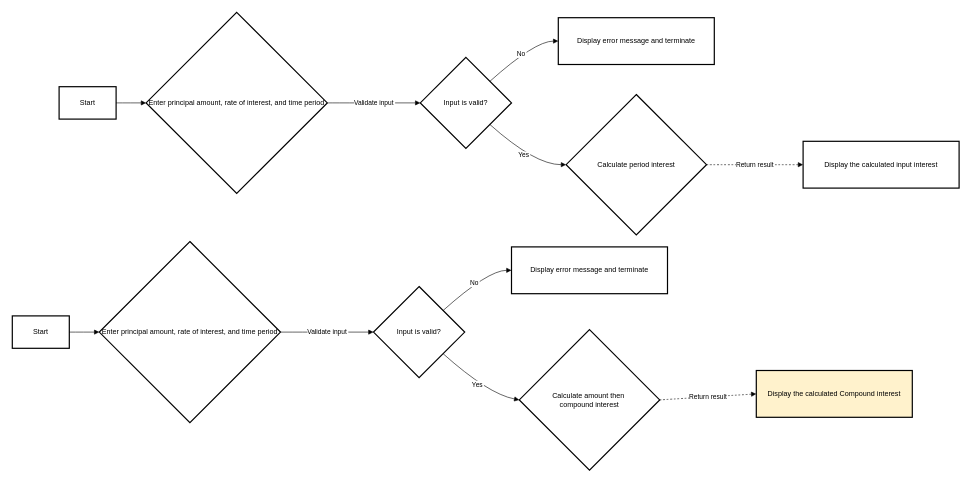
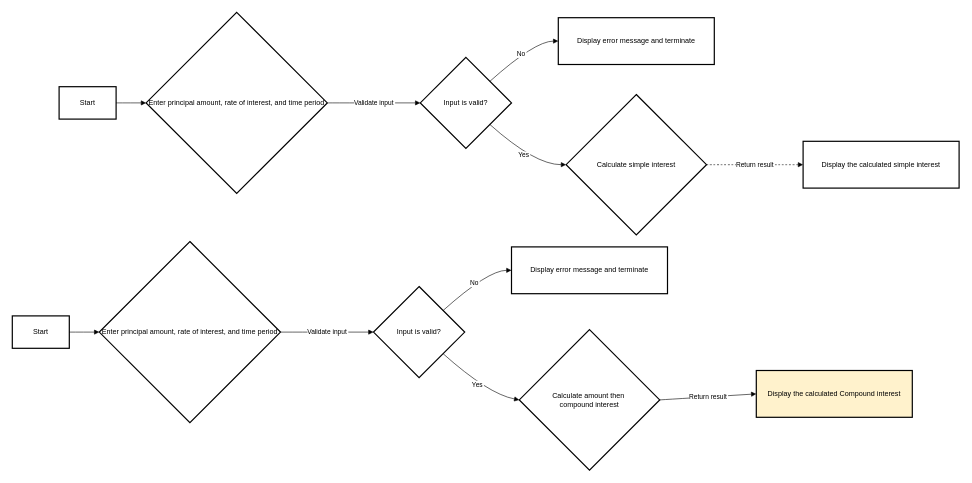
node "Calculate period interest": label "Calculate period interest" -> "Calculate simple interest"
node "Display the calculated input interest": label "Display the calculated input interest" -> "Display the calculated simple interest"
edge "Calculate amount then compound interest" -> "Display the calculated Compound interest": style dashed -> solid
